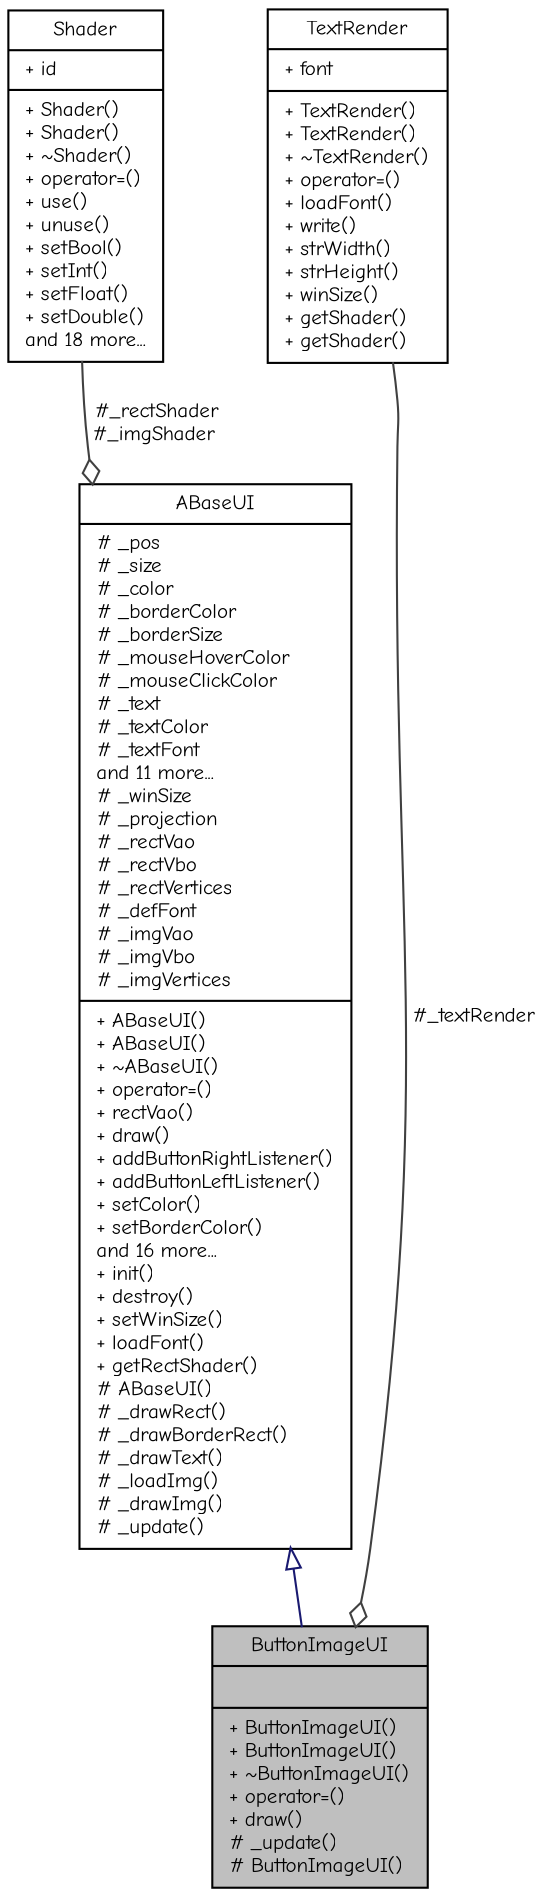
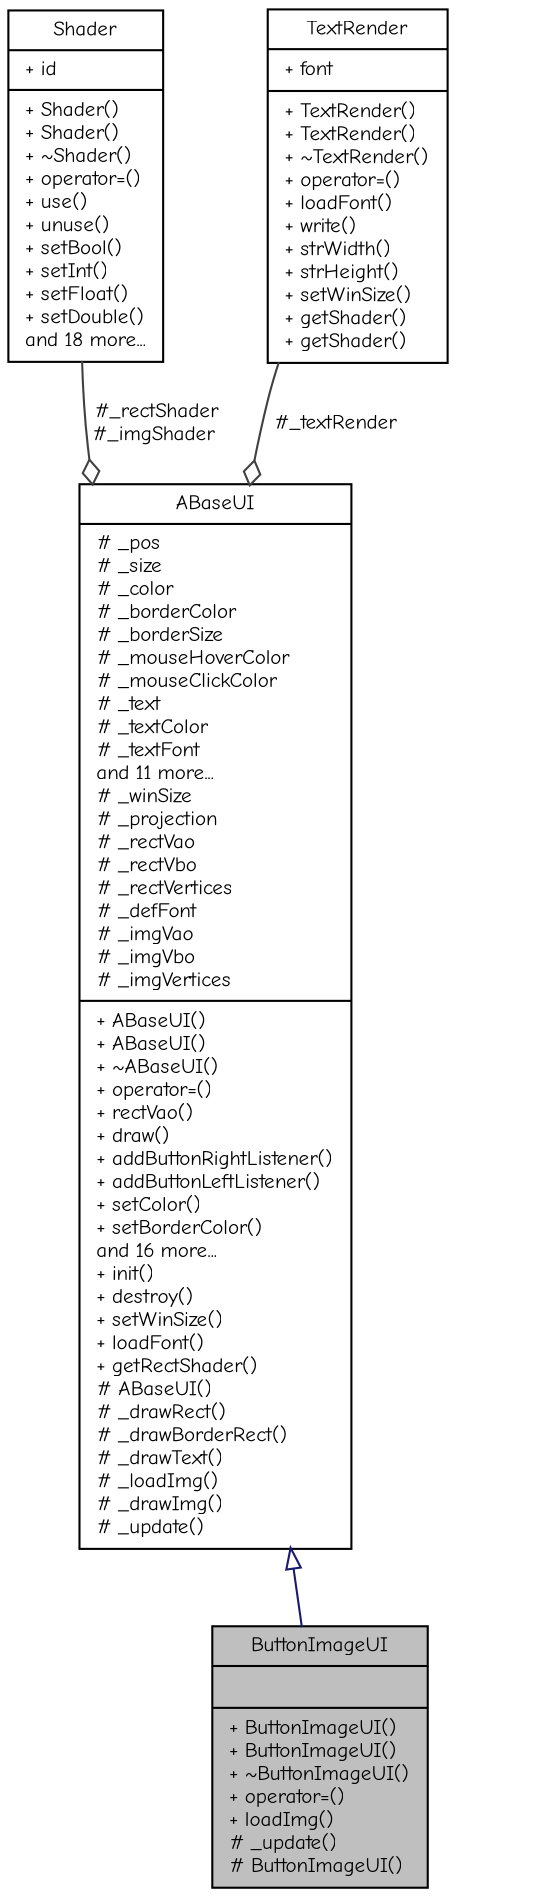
node "TextRender": text "+ winSize()" -> "+ setWinSize()"
edge "TextRender" -> "ButtonImageUI": now "TextRender" -> "ABaseUI"
node "ButtonImageUI": text "+ draw()" -> "+ loadImg()"
